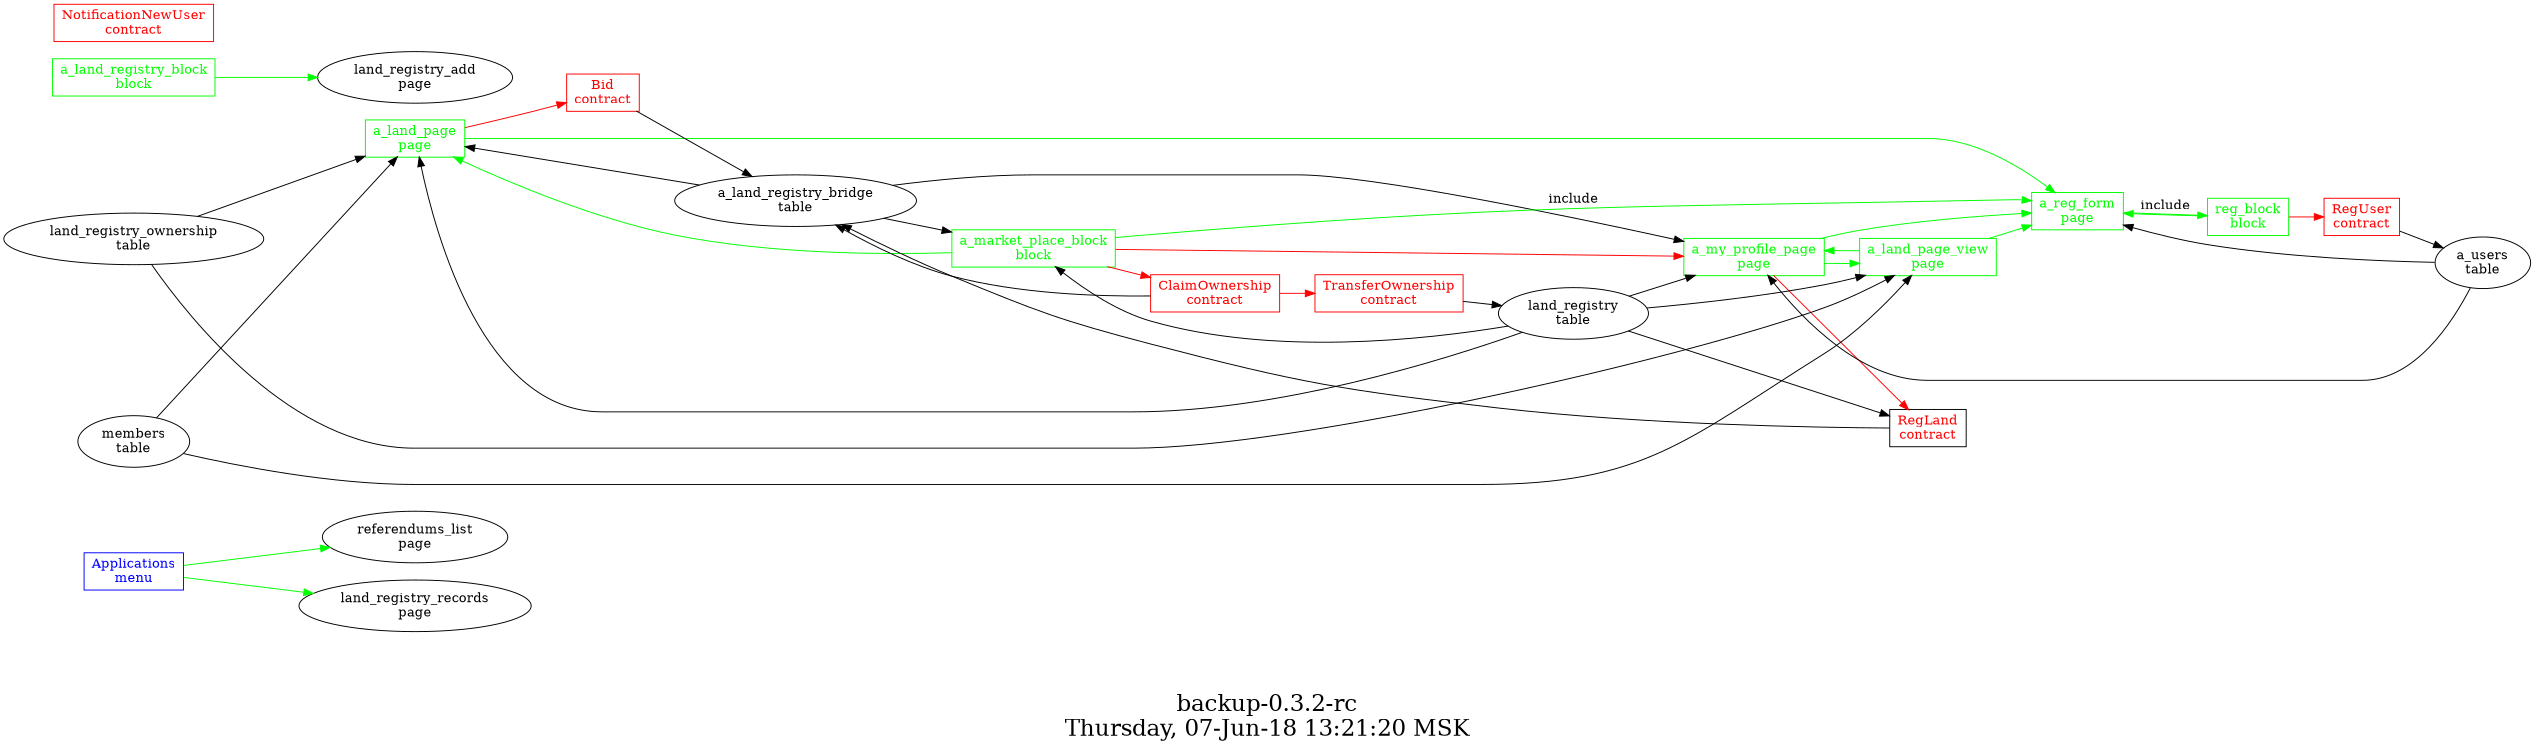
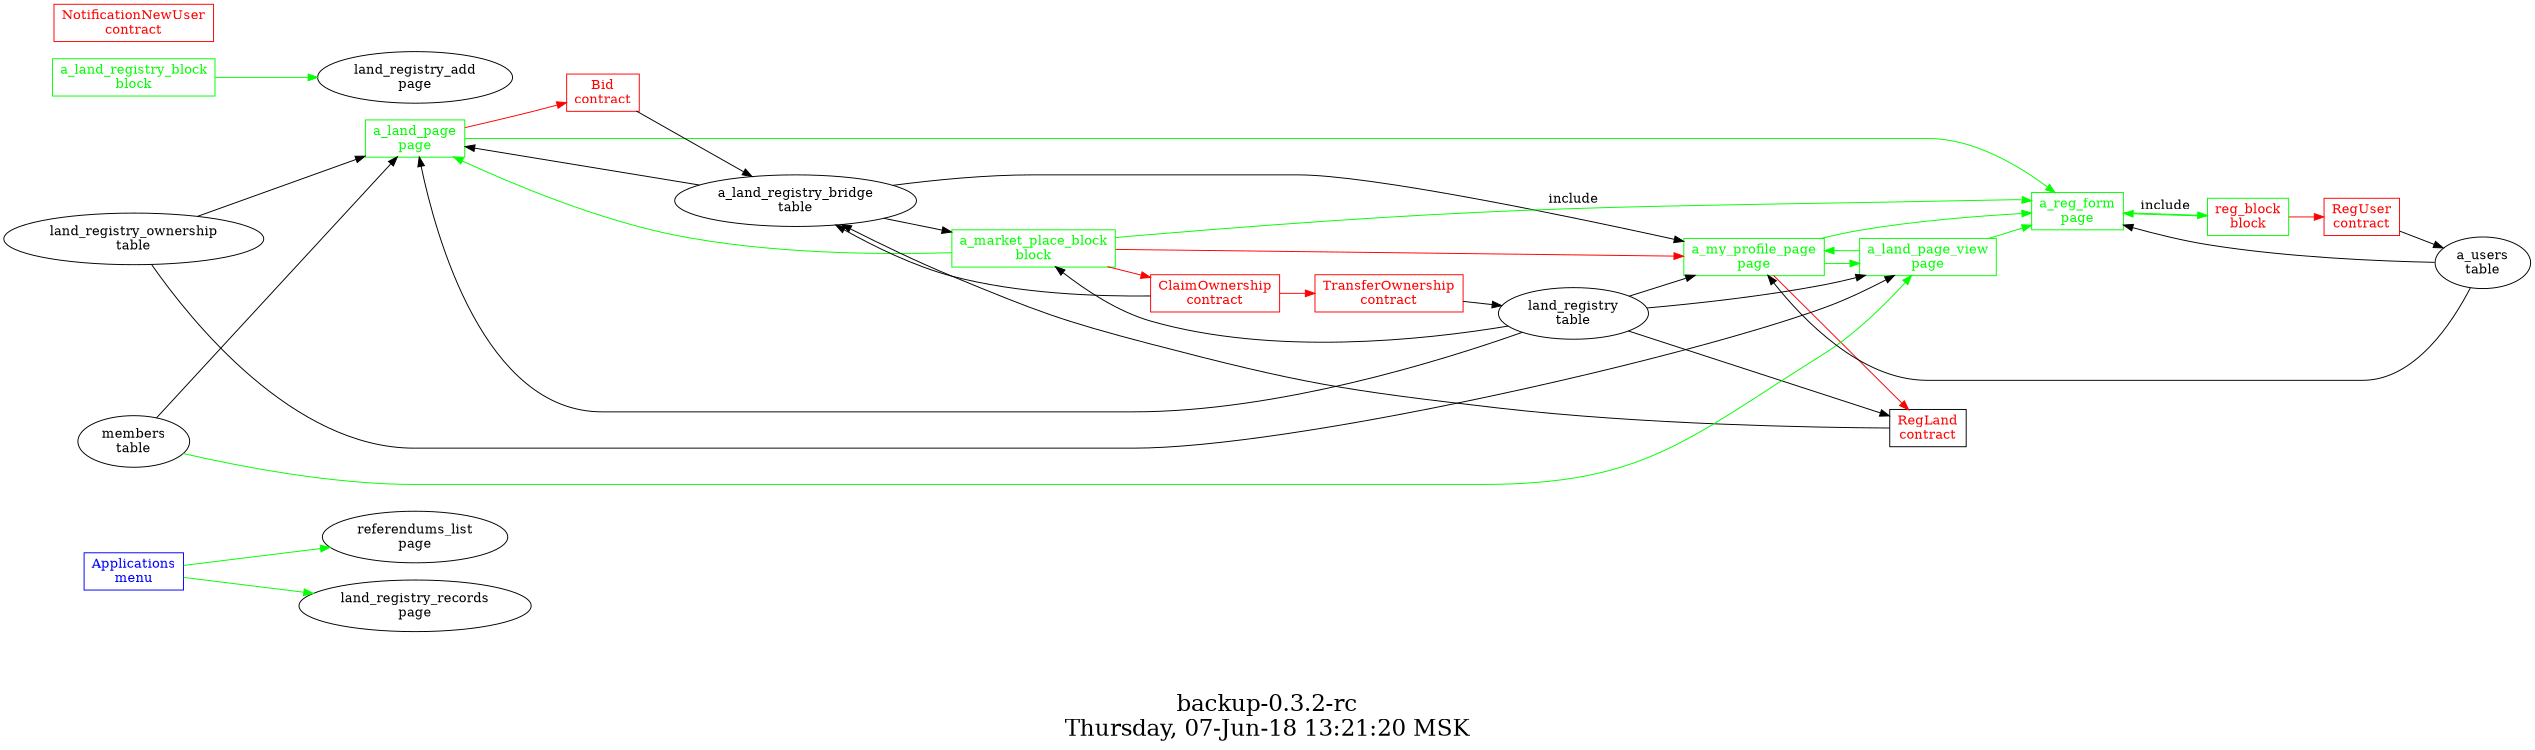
node "reg_block block": fontcolor green -> red
edge "members table" -> "a_land_page_view page": color black -> green
